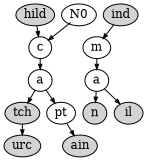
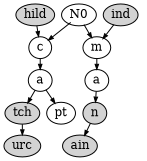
edge "N0" -> "m": added
node "il": removed
edge "pt" -> "ain": now "n" -> "ain"
